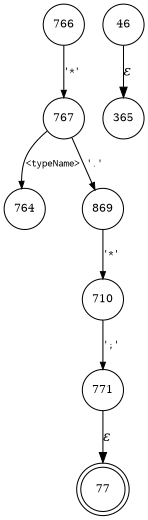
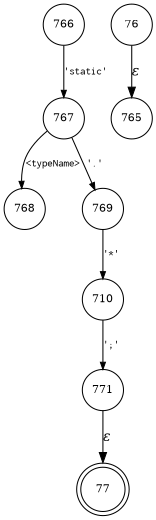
node "46": label "46" -> "76"
edge "766" -> "767": label "'*'" -> "'static'"
node "365": label "365" -> "765"
node "764": label "764" -> "768"
node "869": label "869" -> "769"
